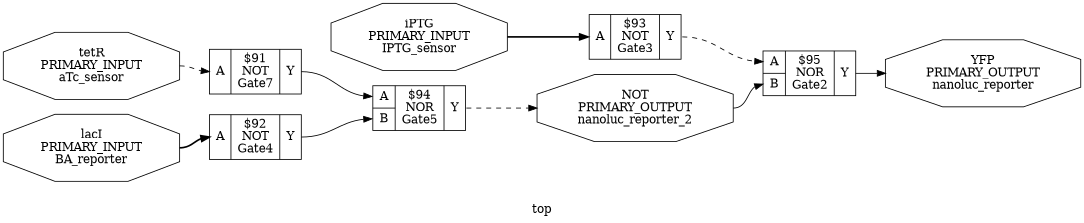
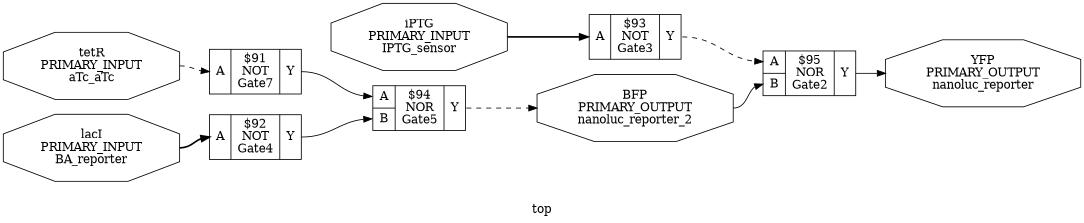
node "tetR PRIMARY_INPUT aTc_sensor": label "tetR PRIMARY_INPUT aTc_sensor" -> "tetR PRIMARY_INPUT aTc_aTc"
node "NOT PRIMARY_OUTPUT nanoluc_reporter_2": label "NOT PRIMARY_OUTPUT nanoluc_reporter_2" -> "BFP PRIMARY_OUTPUT nanoluc_reporter_2"
